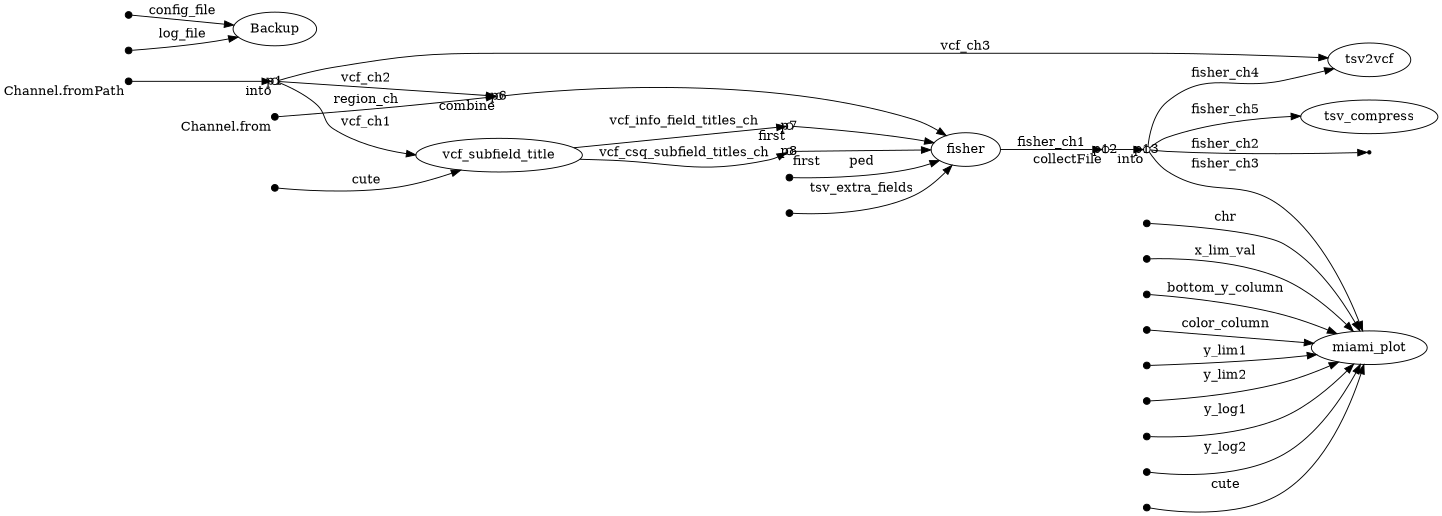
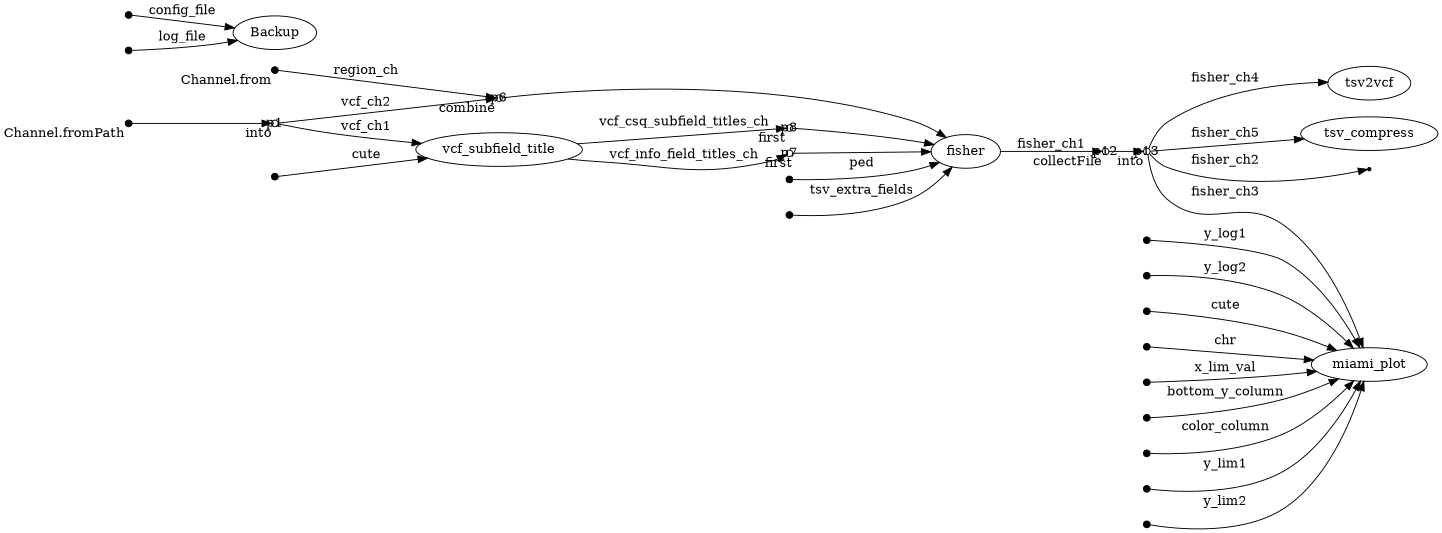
edge "p1 into" -> "tsv2vcf": removed, label "vcf_ch3"
